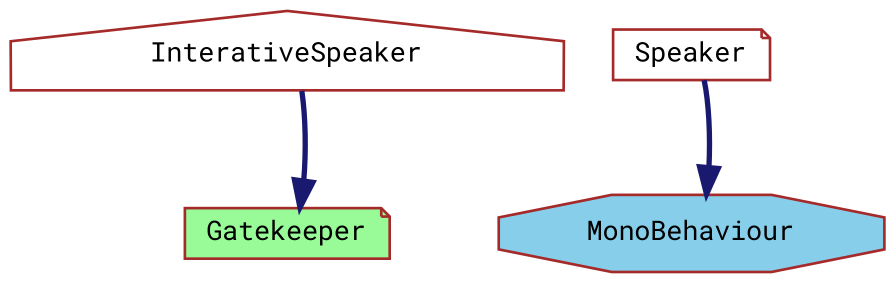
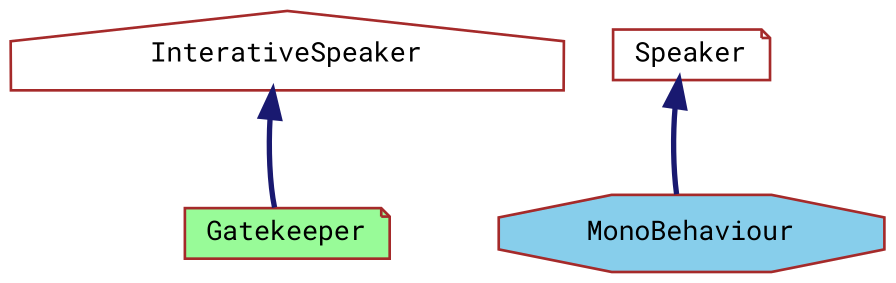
edge "Speaker" -> "MonoBehaviour": reversed
edge "InterativeSpeaker" -> "Gatekeeper": reversed
